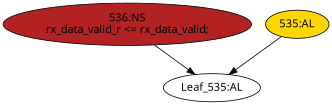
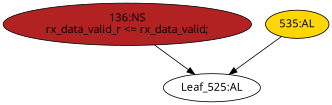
node "536:NS rx_data_valid_r <= rx_data_valid;": label "536:NS rx_data_valid_r <= rx_data_valid;" -> "136:NS rx_data_valid_r <= rx_data_valid;"
node "Leaf_535:AL": label "Leaf_535:AL" -> "Leaf_525:AL"
